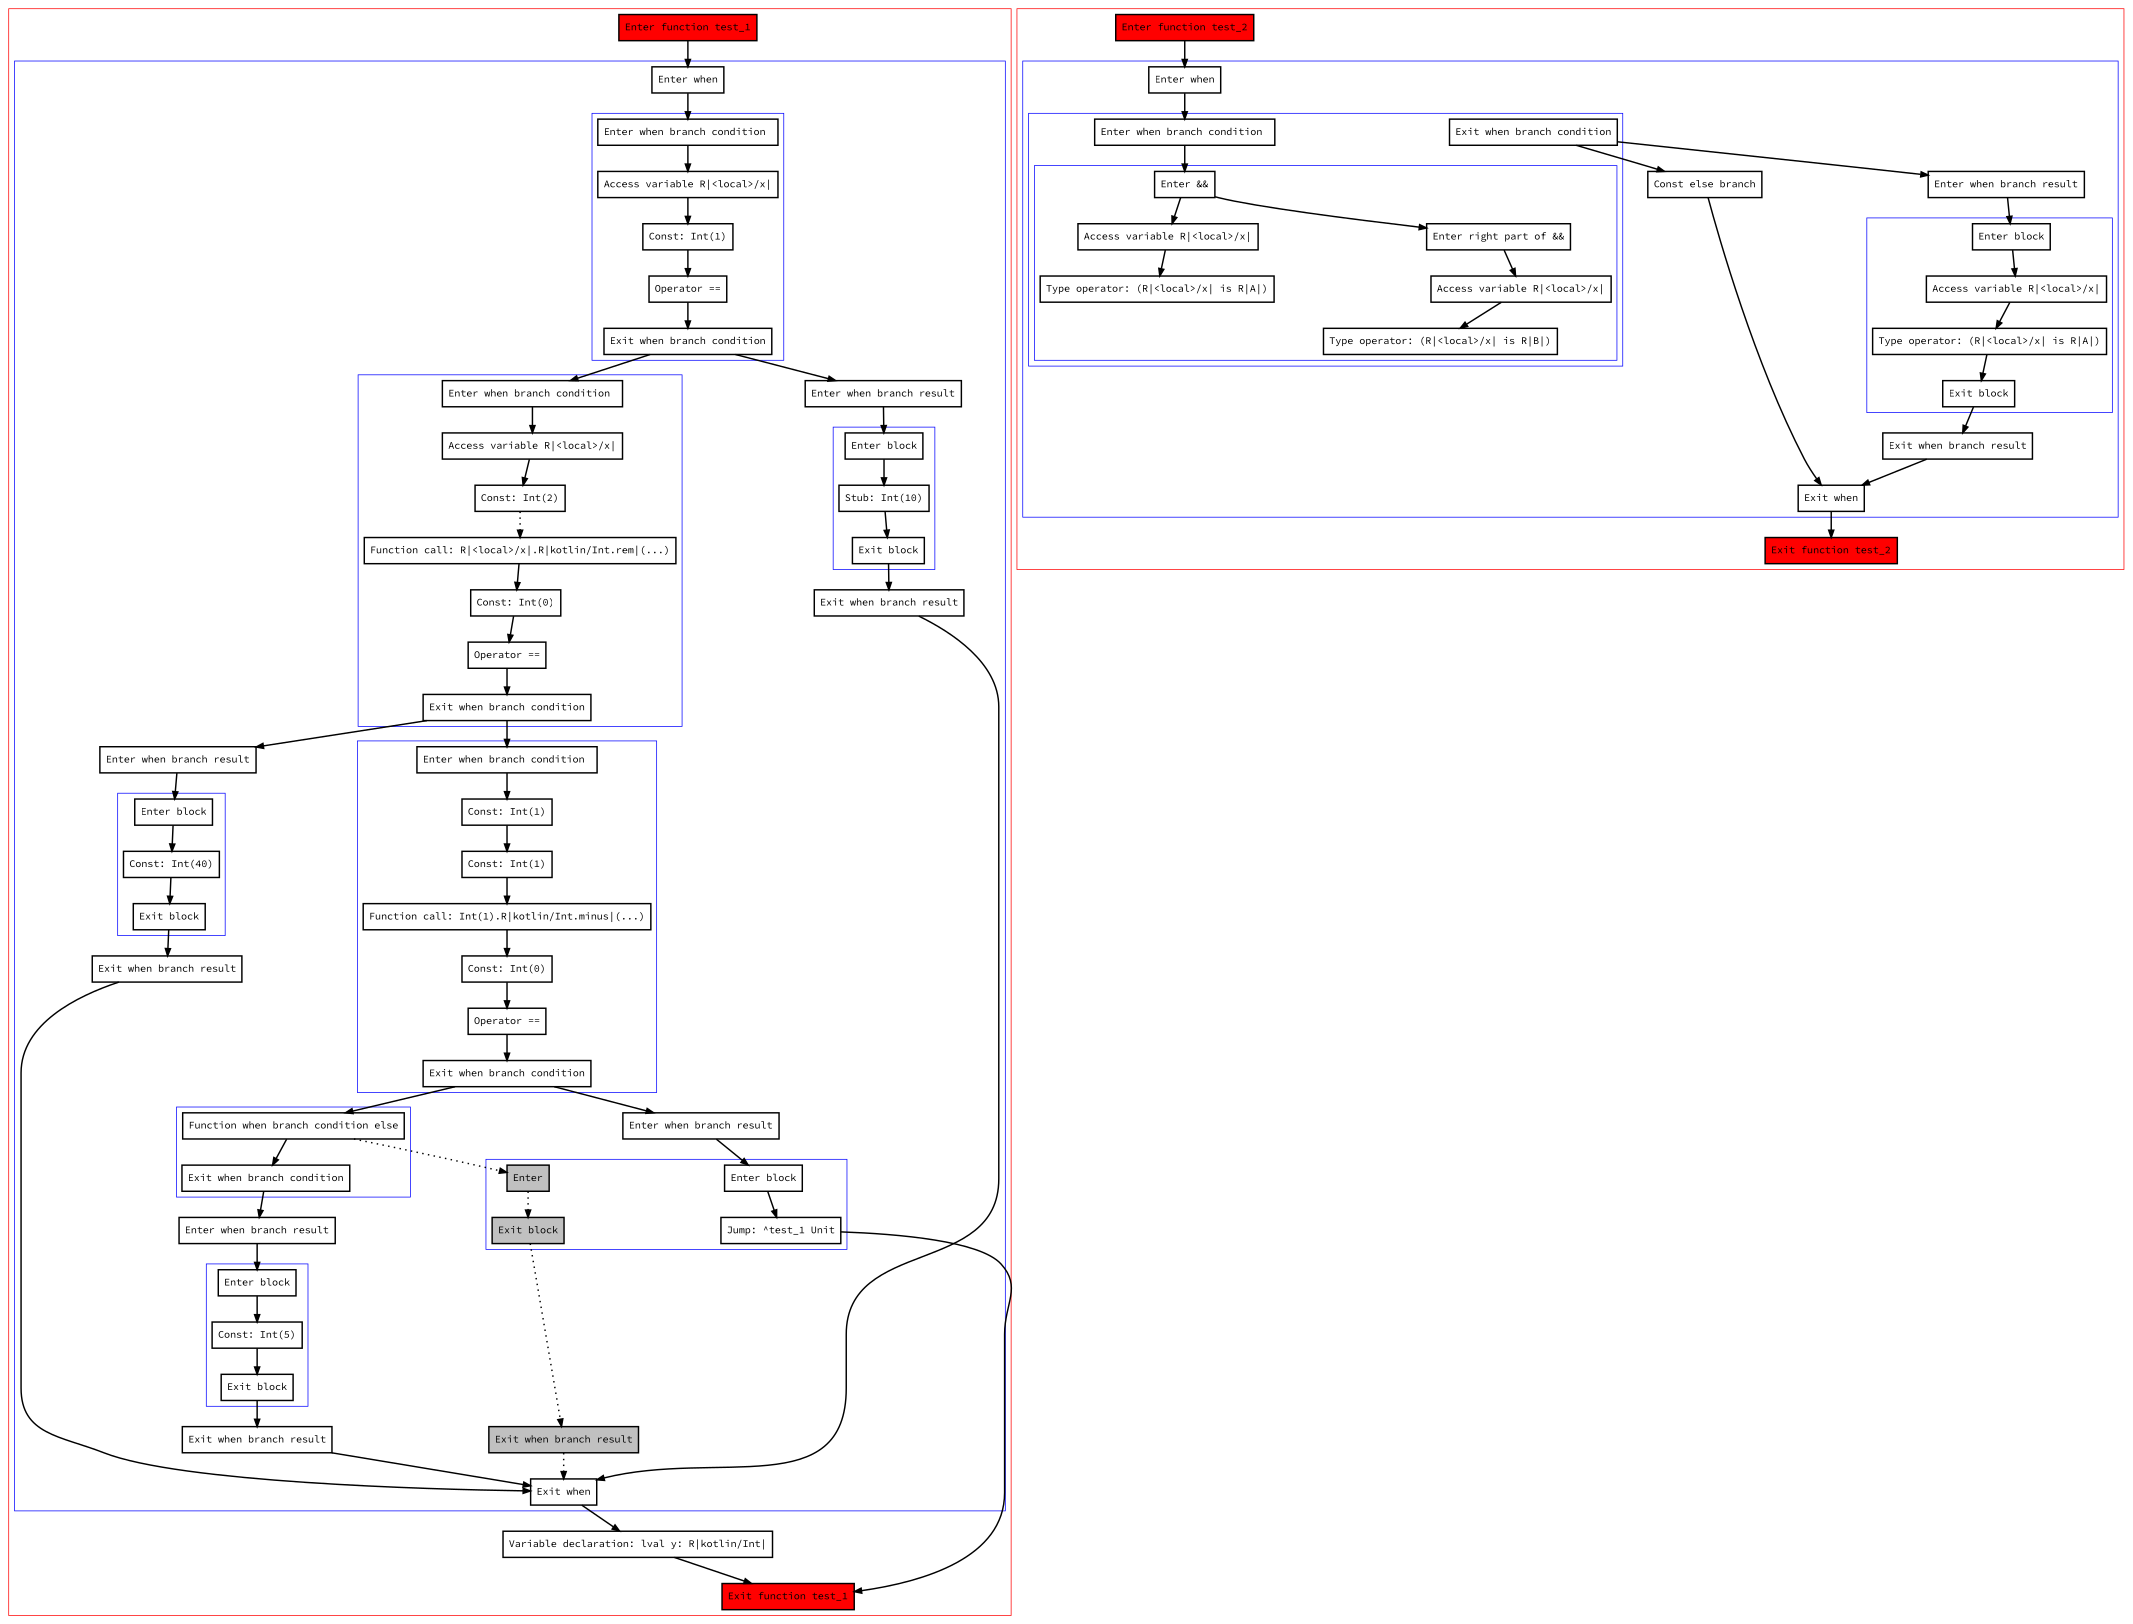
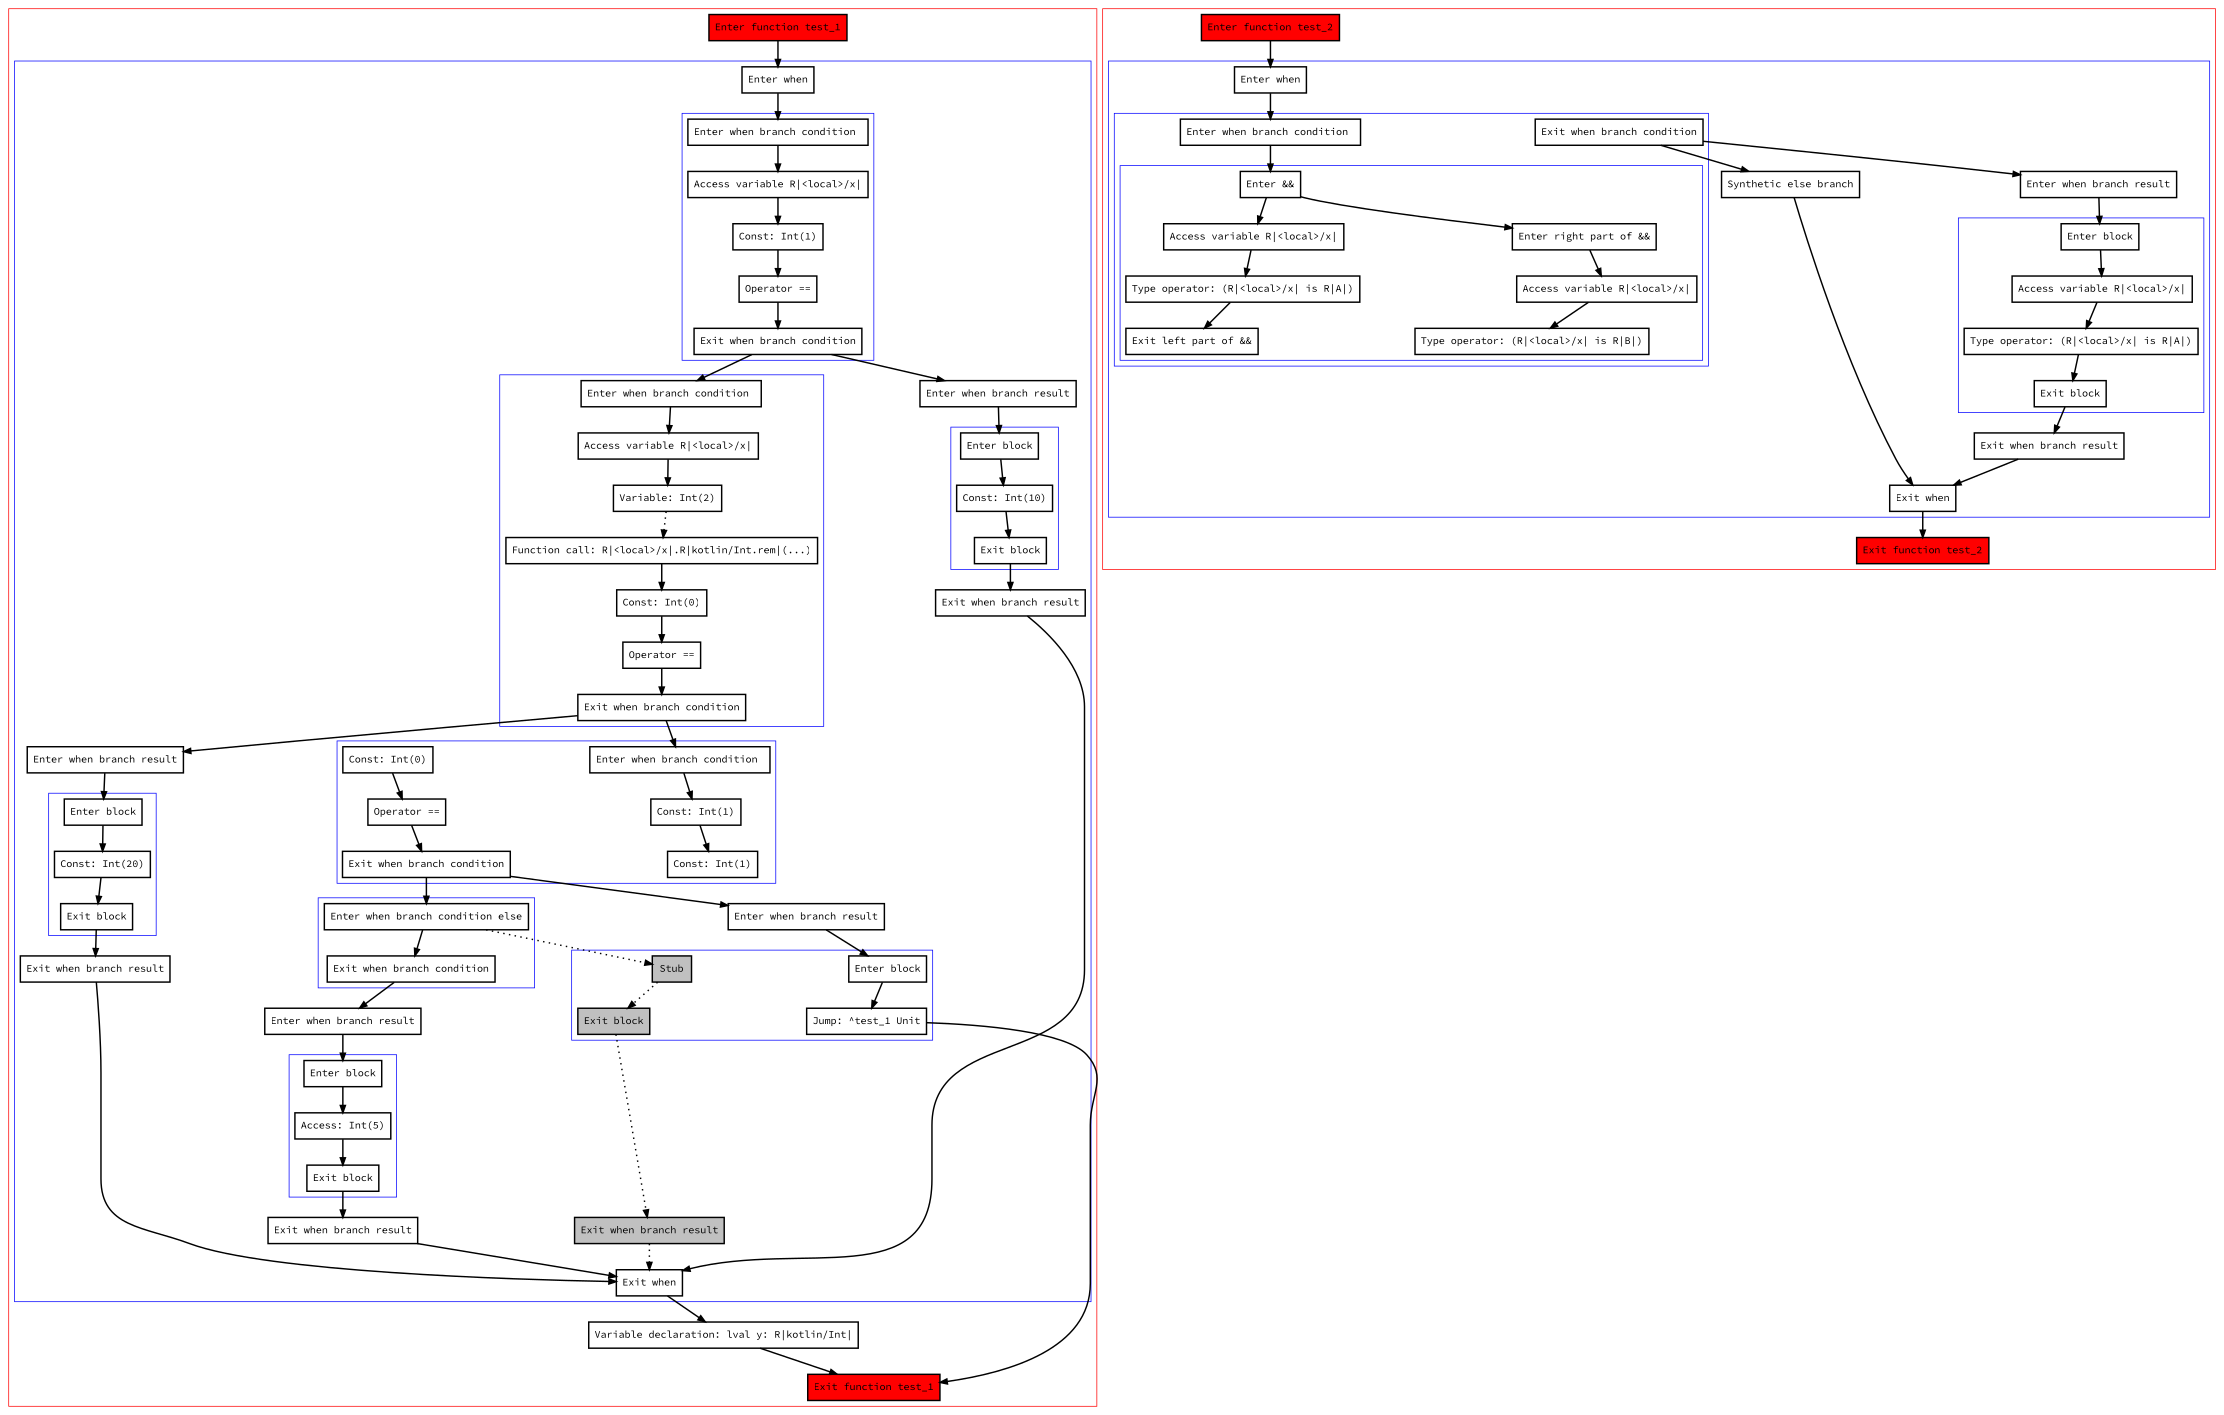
node "Const else branch": label "Const else branch" -> "Synthetic else branch"
node "Exit left part of &&": added
node "Const: Int(2)": label "Const: Int(2)" -> "Variable: Int(2)"
node "Stub: Int(10)": label "Stub: Int(10)" -> "Const: Int(10)"
node "Const: Int(40)": label "Const: Int(40)" -> "Const: Int(20)"
node "Function call: Int(1).R|kotlin/Int.minus|(...)": removed
node "Function when branch condition else": label "Function when branch condition else" -> "Enter when branch condition else"
node "Enter": label "Enter" -> "Stub"
node "Const: Int(5)": label "Const: Int(5)" -> "Access: Int(5)"
